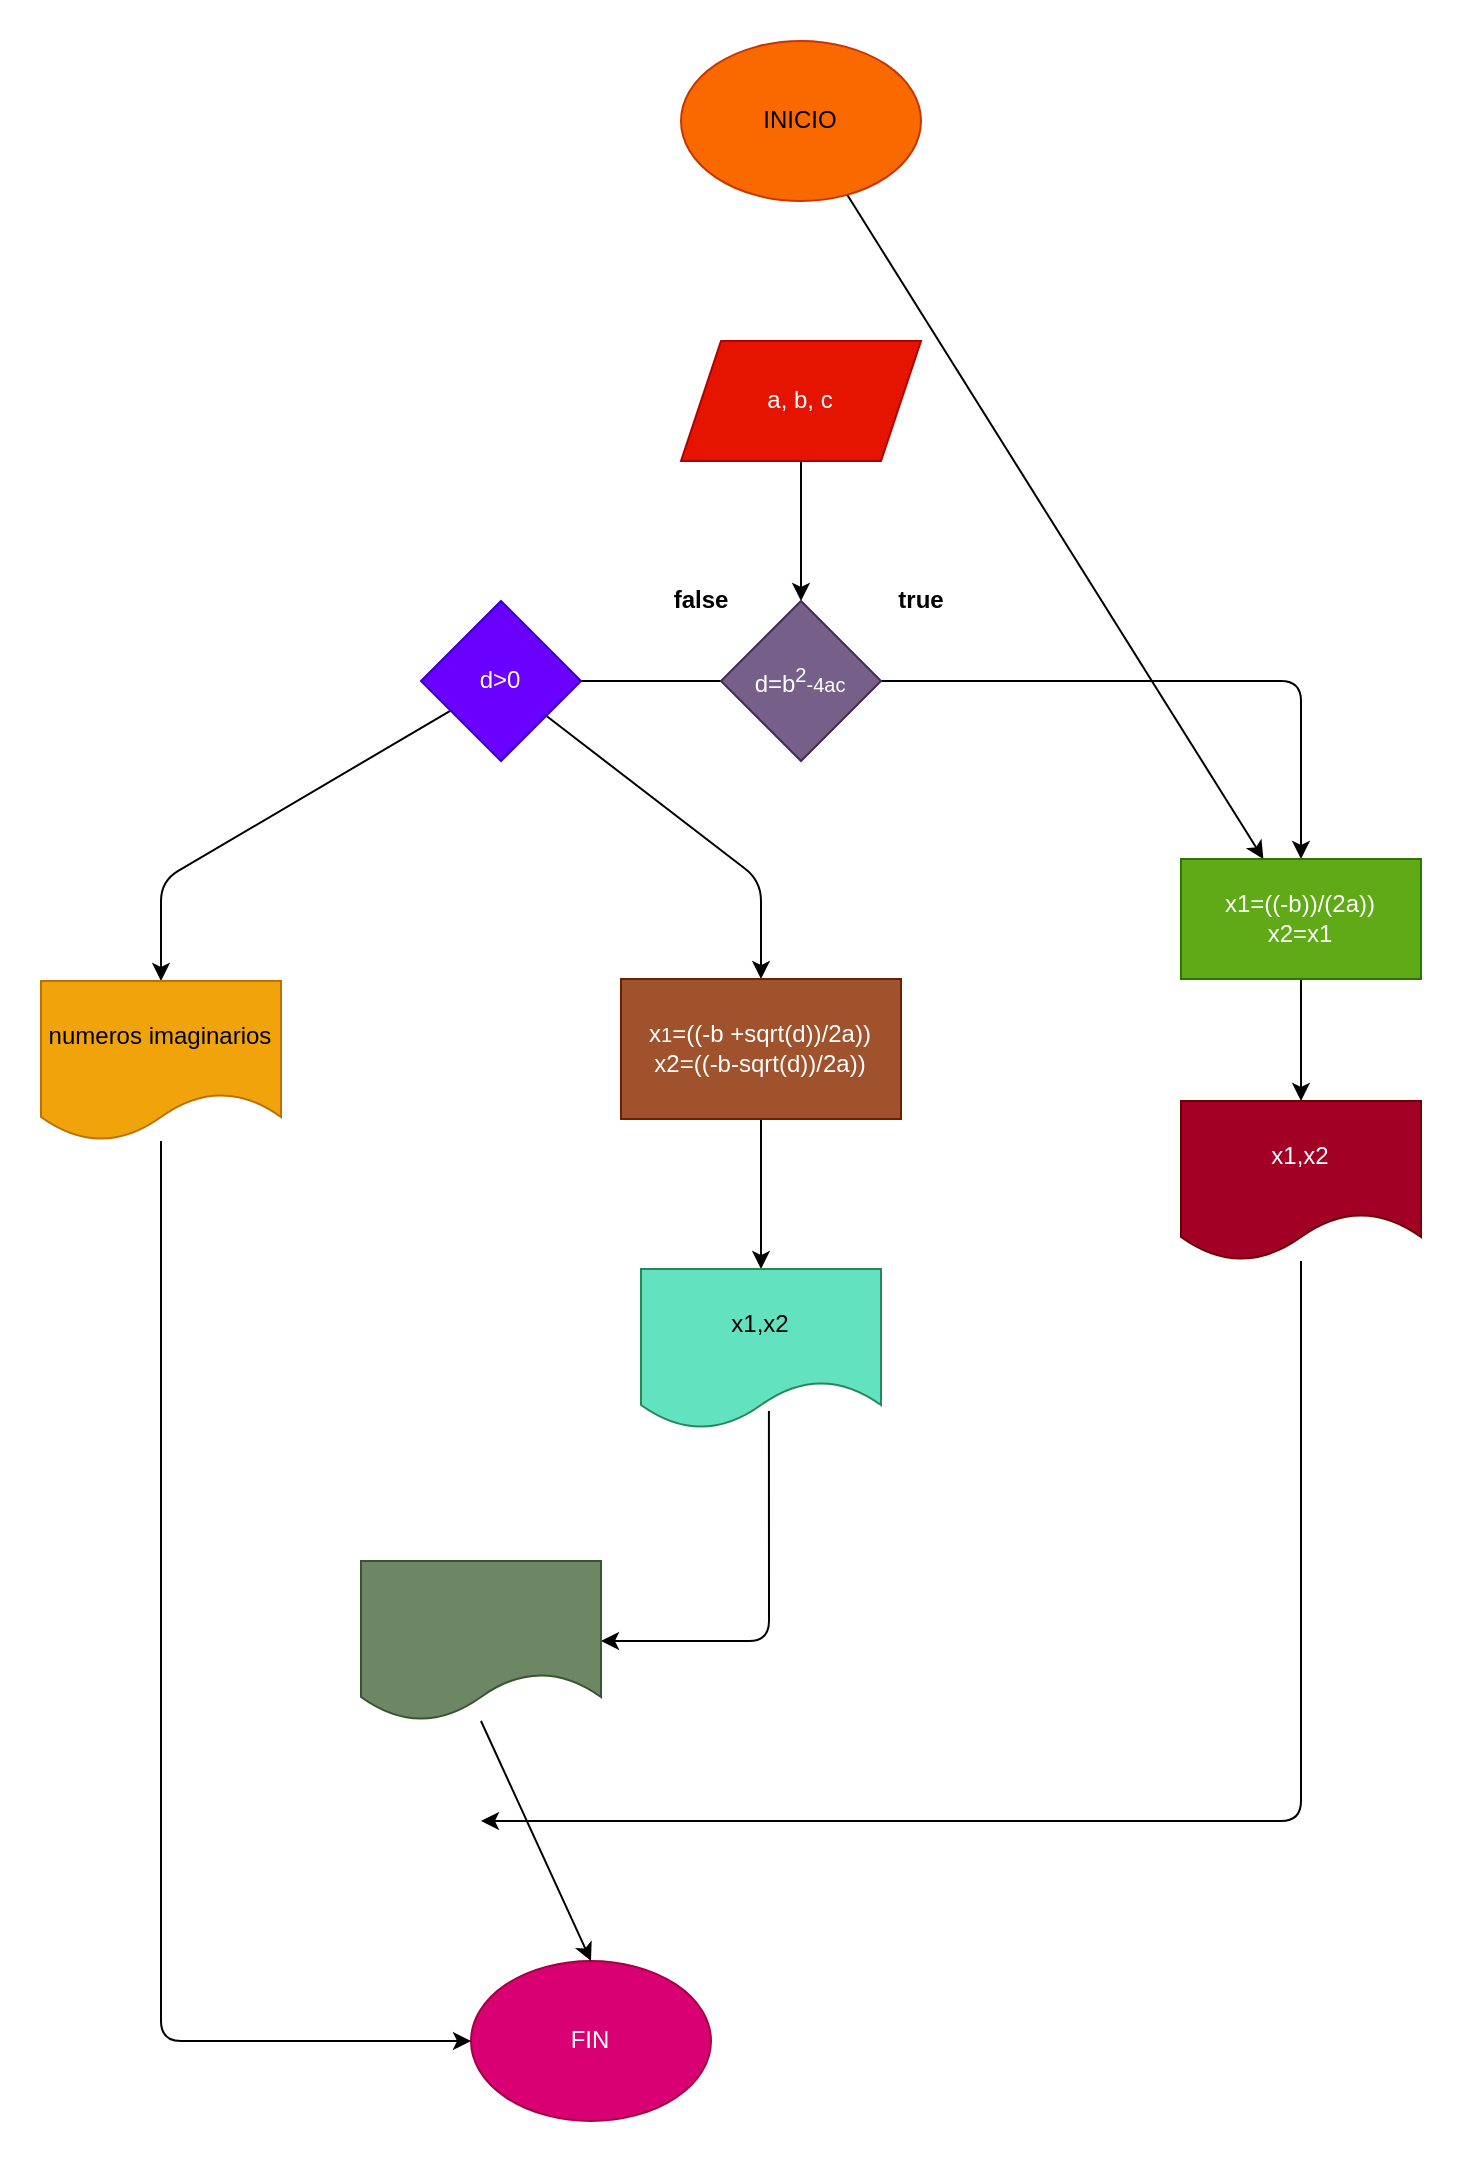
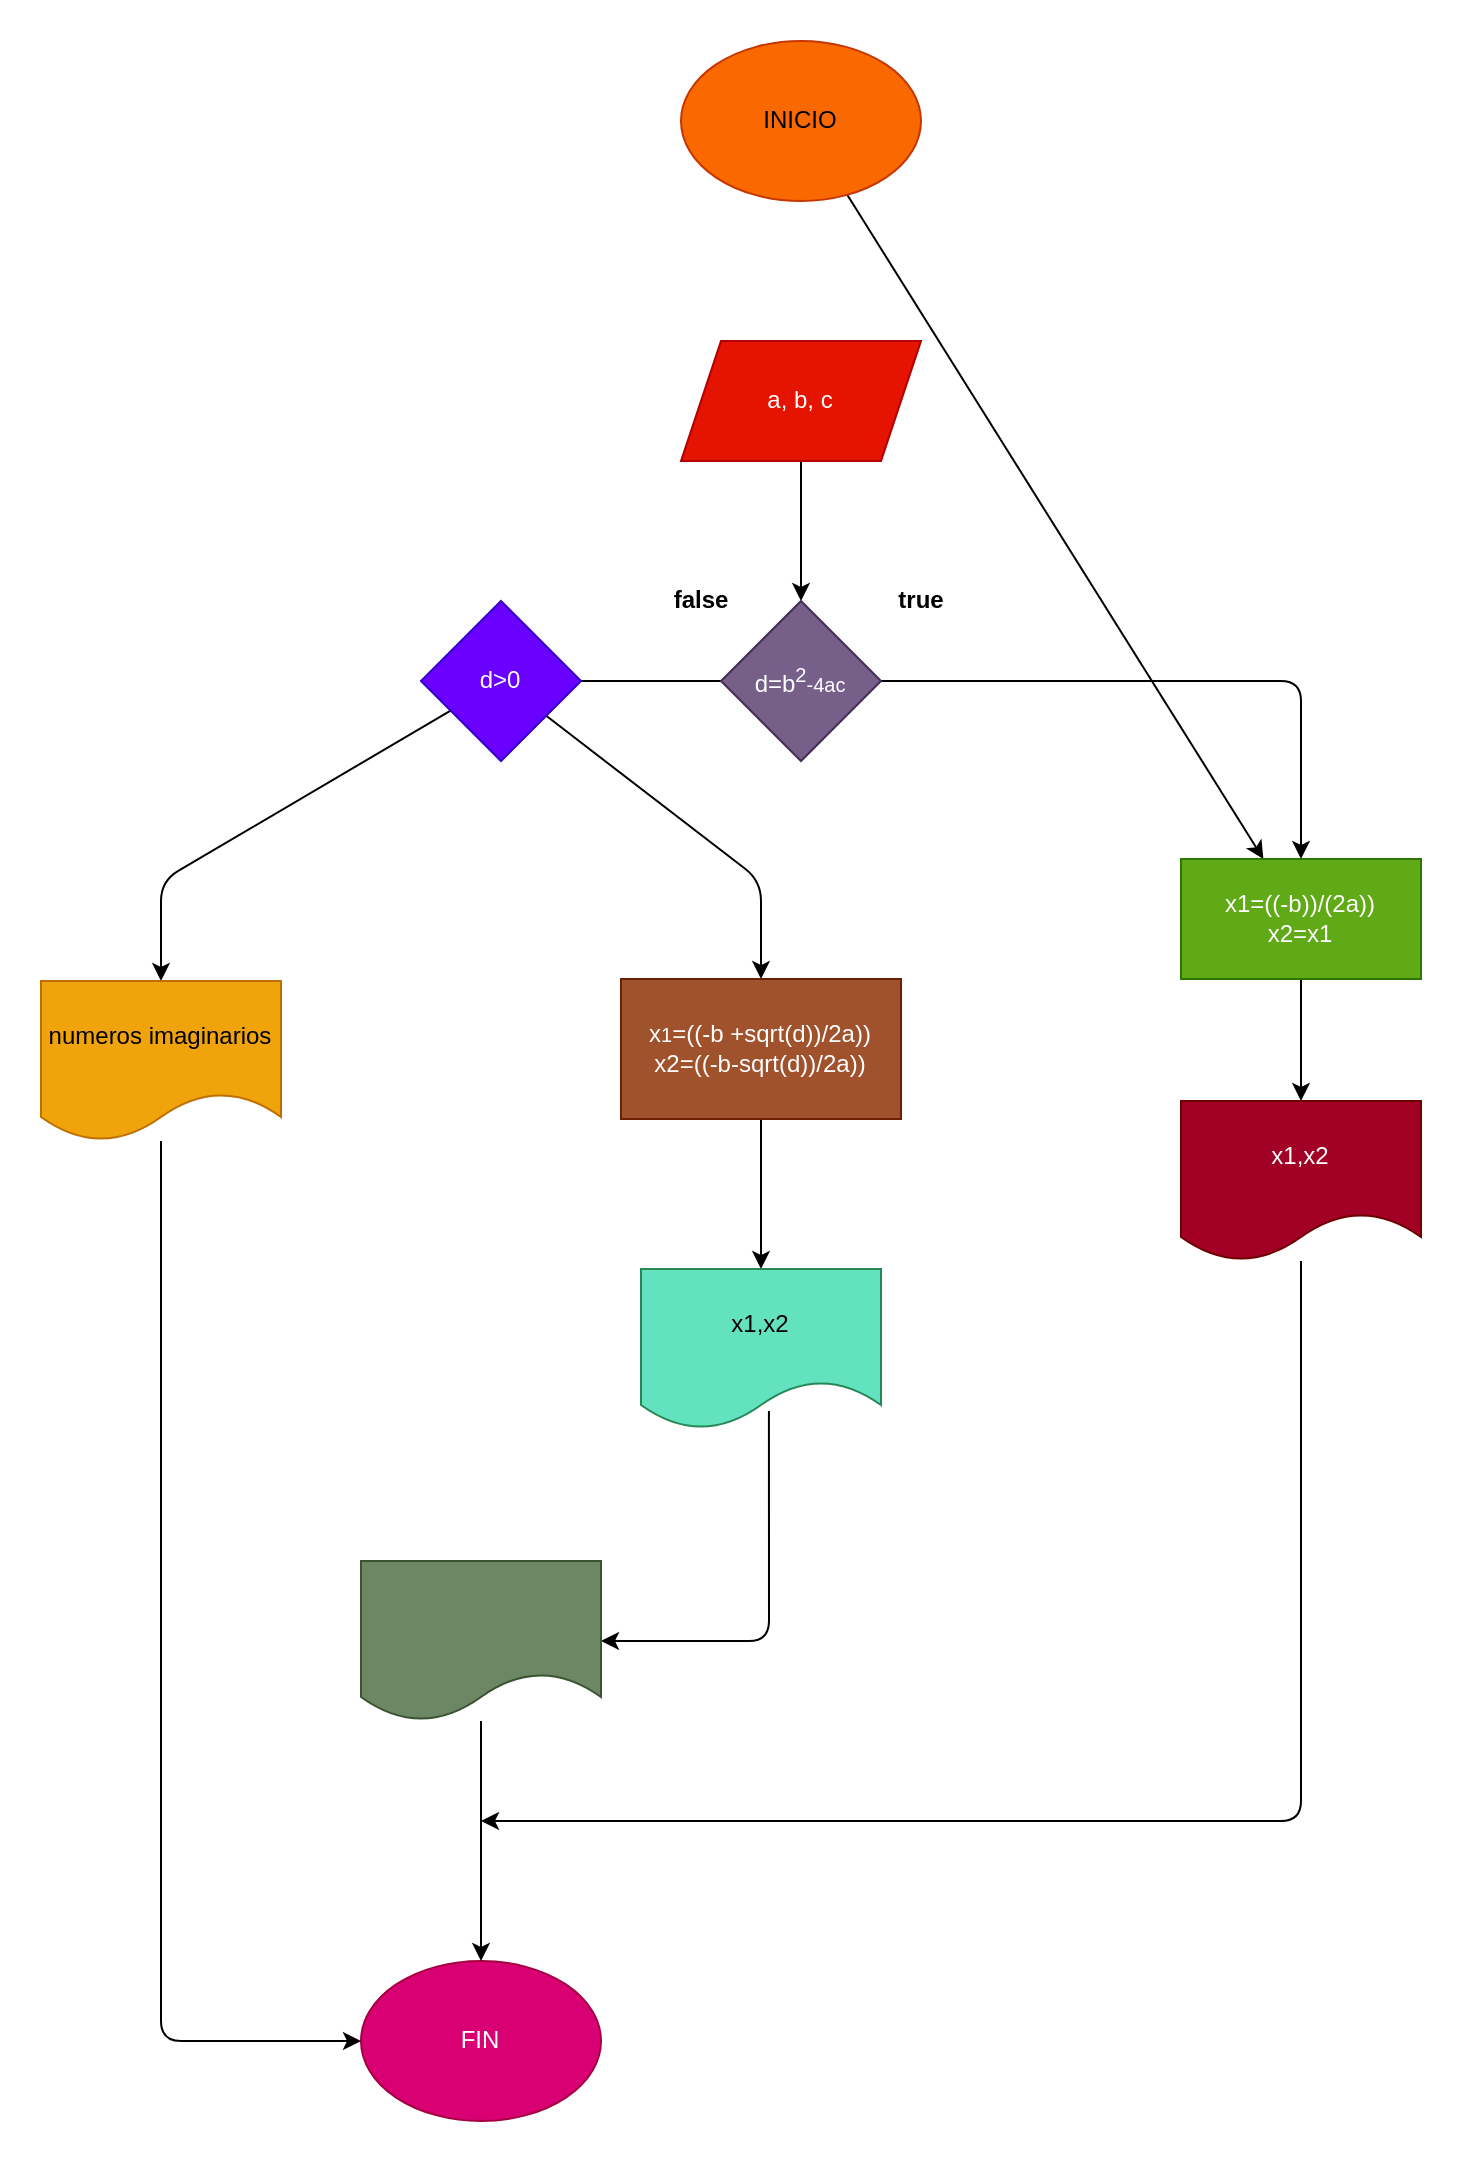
node "FIN": moved (591, 2041) -> (481, 2041)
